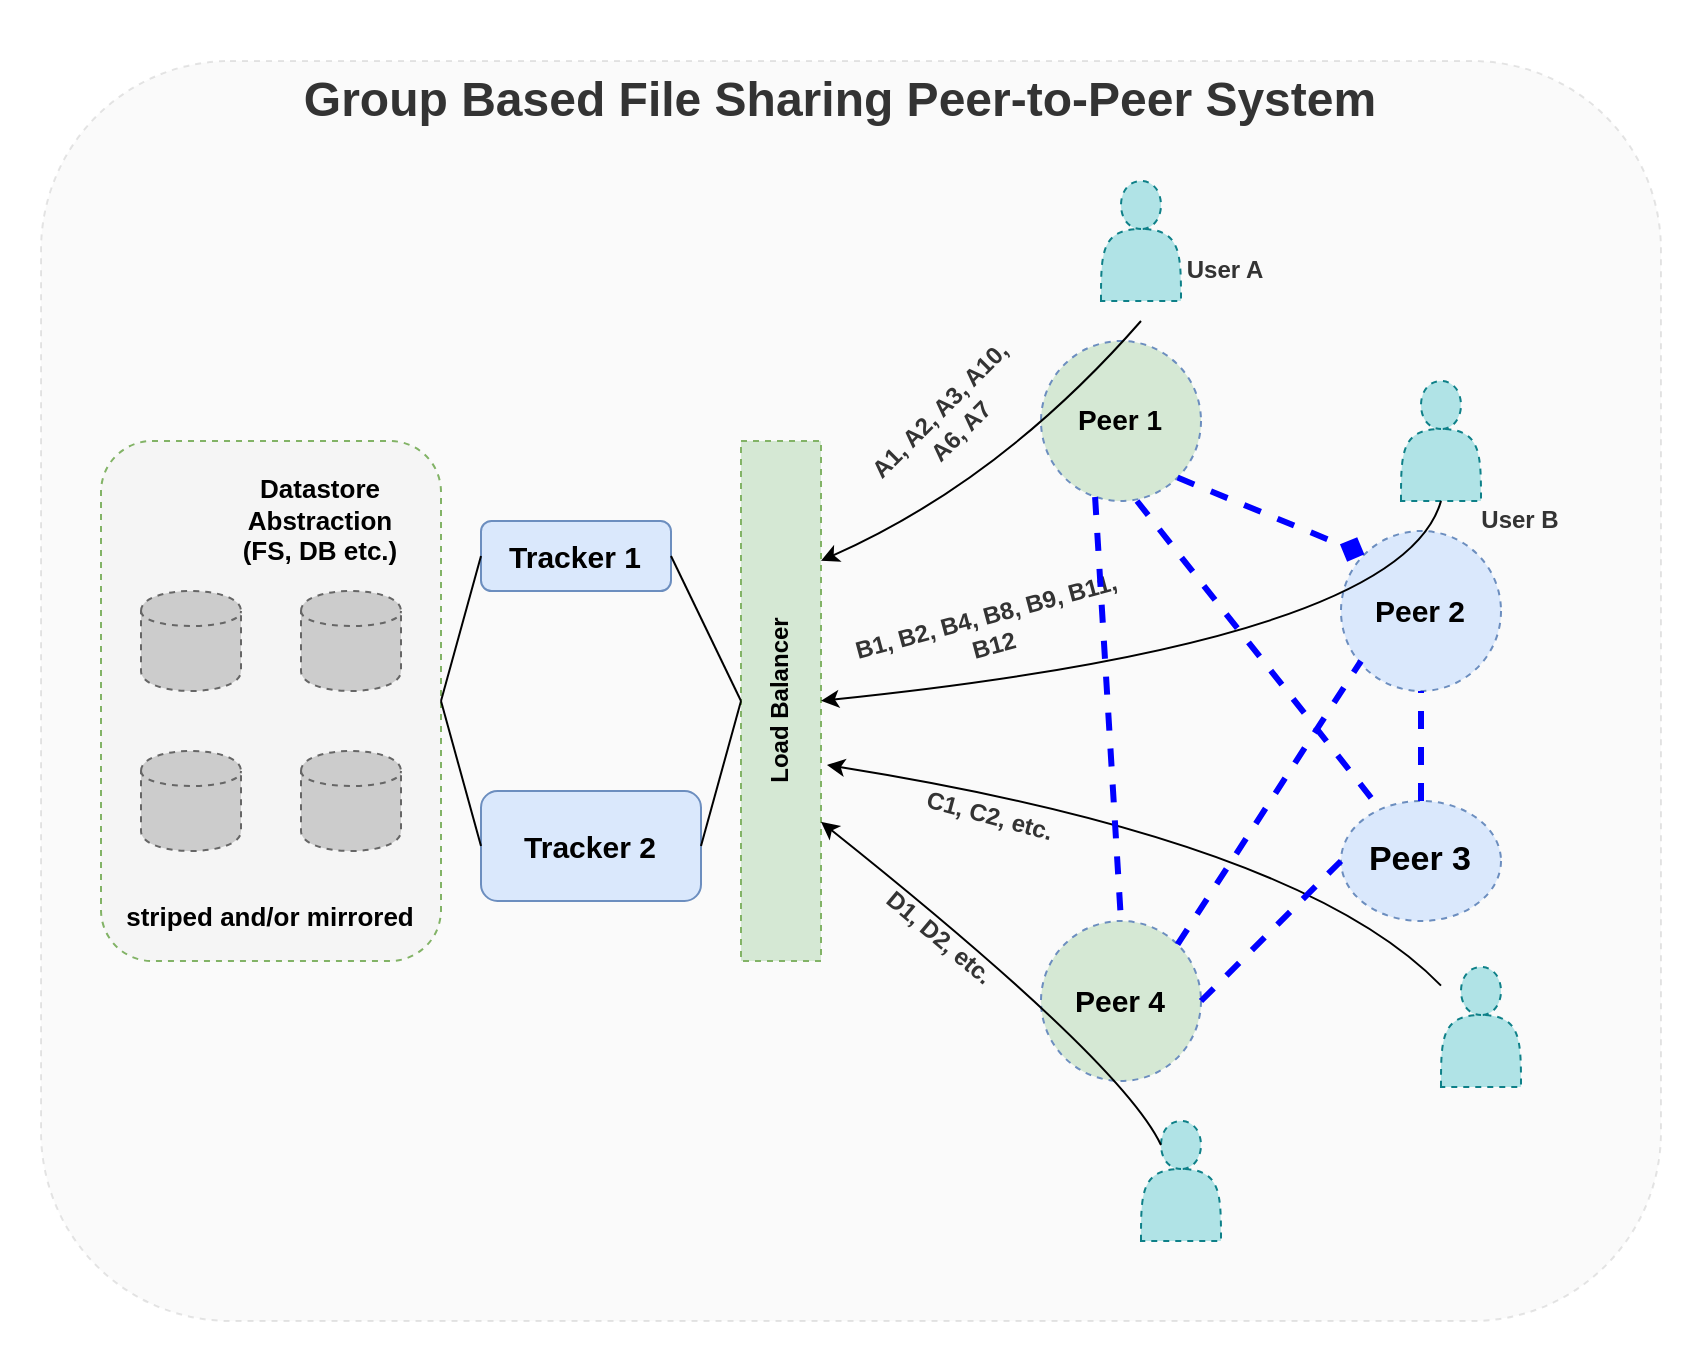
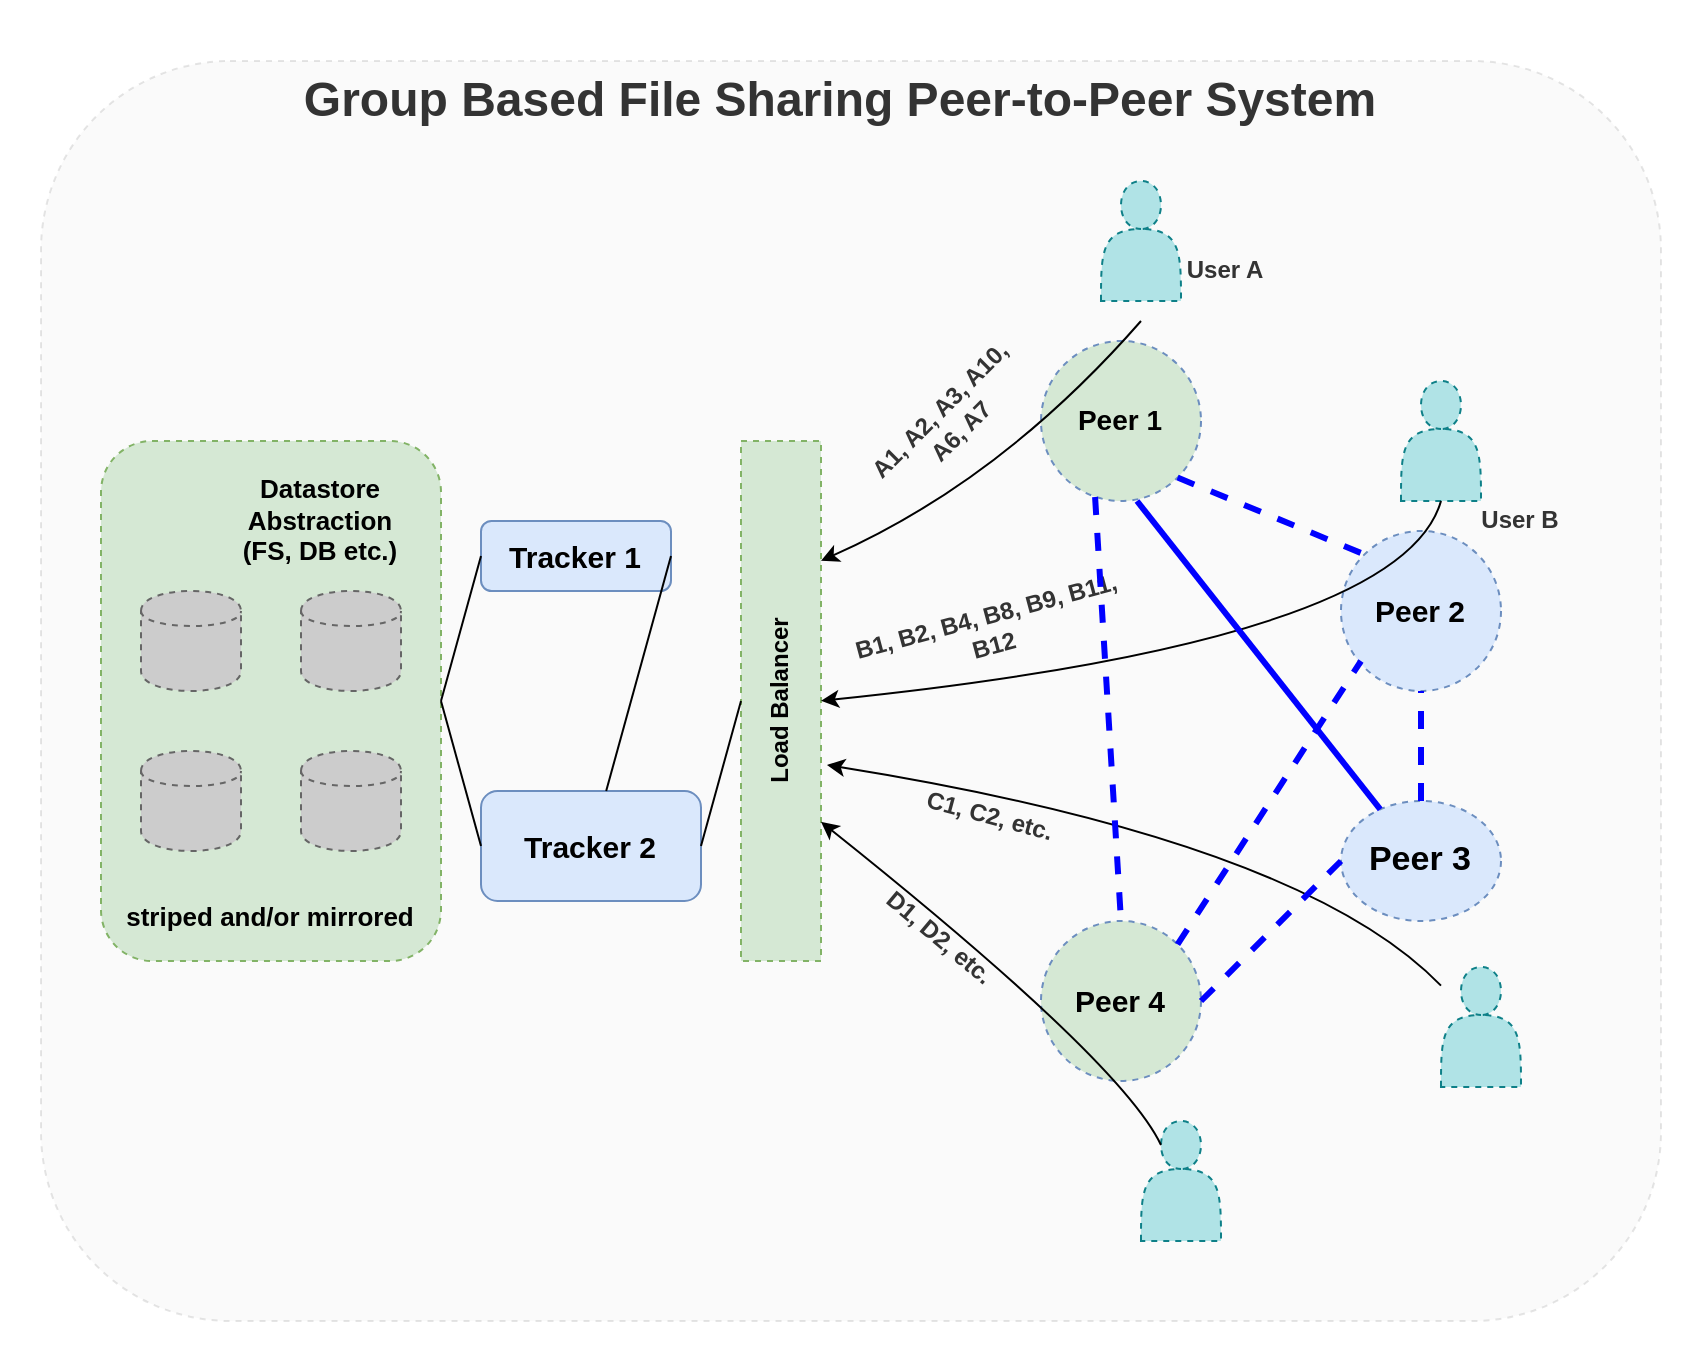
edge "Peer 1" -> "Peer 2": arrowhead diamond -> none
edge "Tracker 1" -- "Load Balancer": now "Tracker 1" -- "Tracker 2"
edge "Peer 1" -- "Peer 3": style dashed -> solid
node "striped and/or mirrored": fillcolor #f5f5f5 -> #d5e8d4
